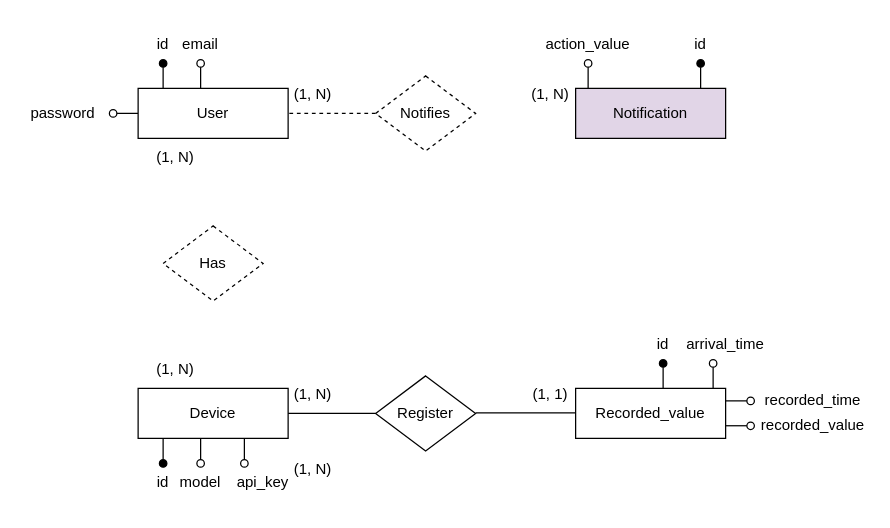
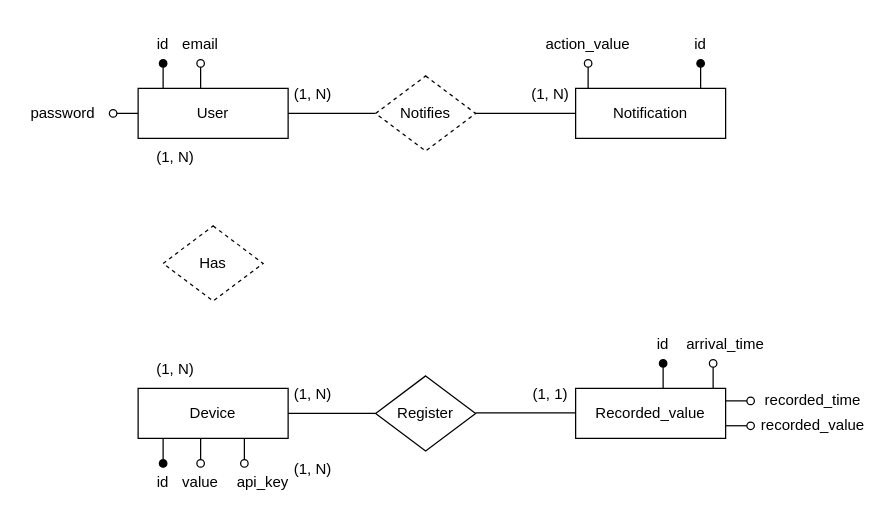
edge "User" -- "Notifies": style dashed -> solid
edge "Notifies" -- "Notification": added
node "Notification": fillcolor #e1d5e7 -> #ffffff
node "model": label "model" -> "value"
